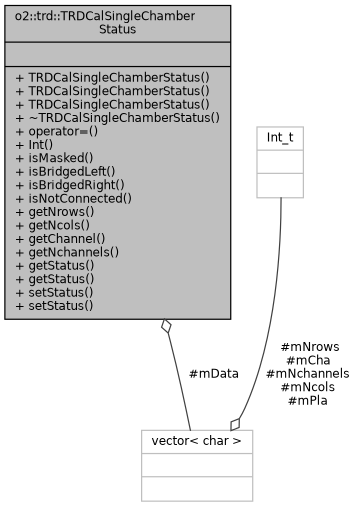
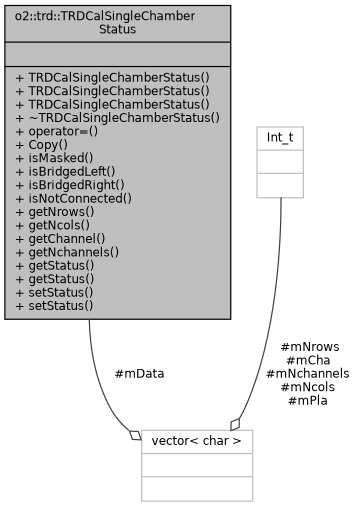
node "o2::trd::TRDCalSingleChamber": text "+ Int()" -> "+ Copy()"
edge "vector< char >" -> "o2::trd::TRDCalSingleChamber": reversed
